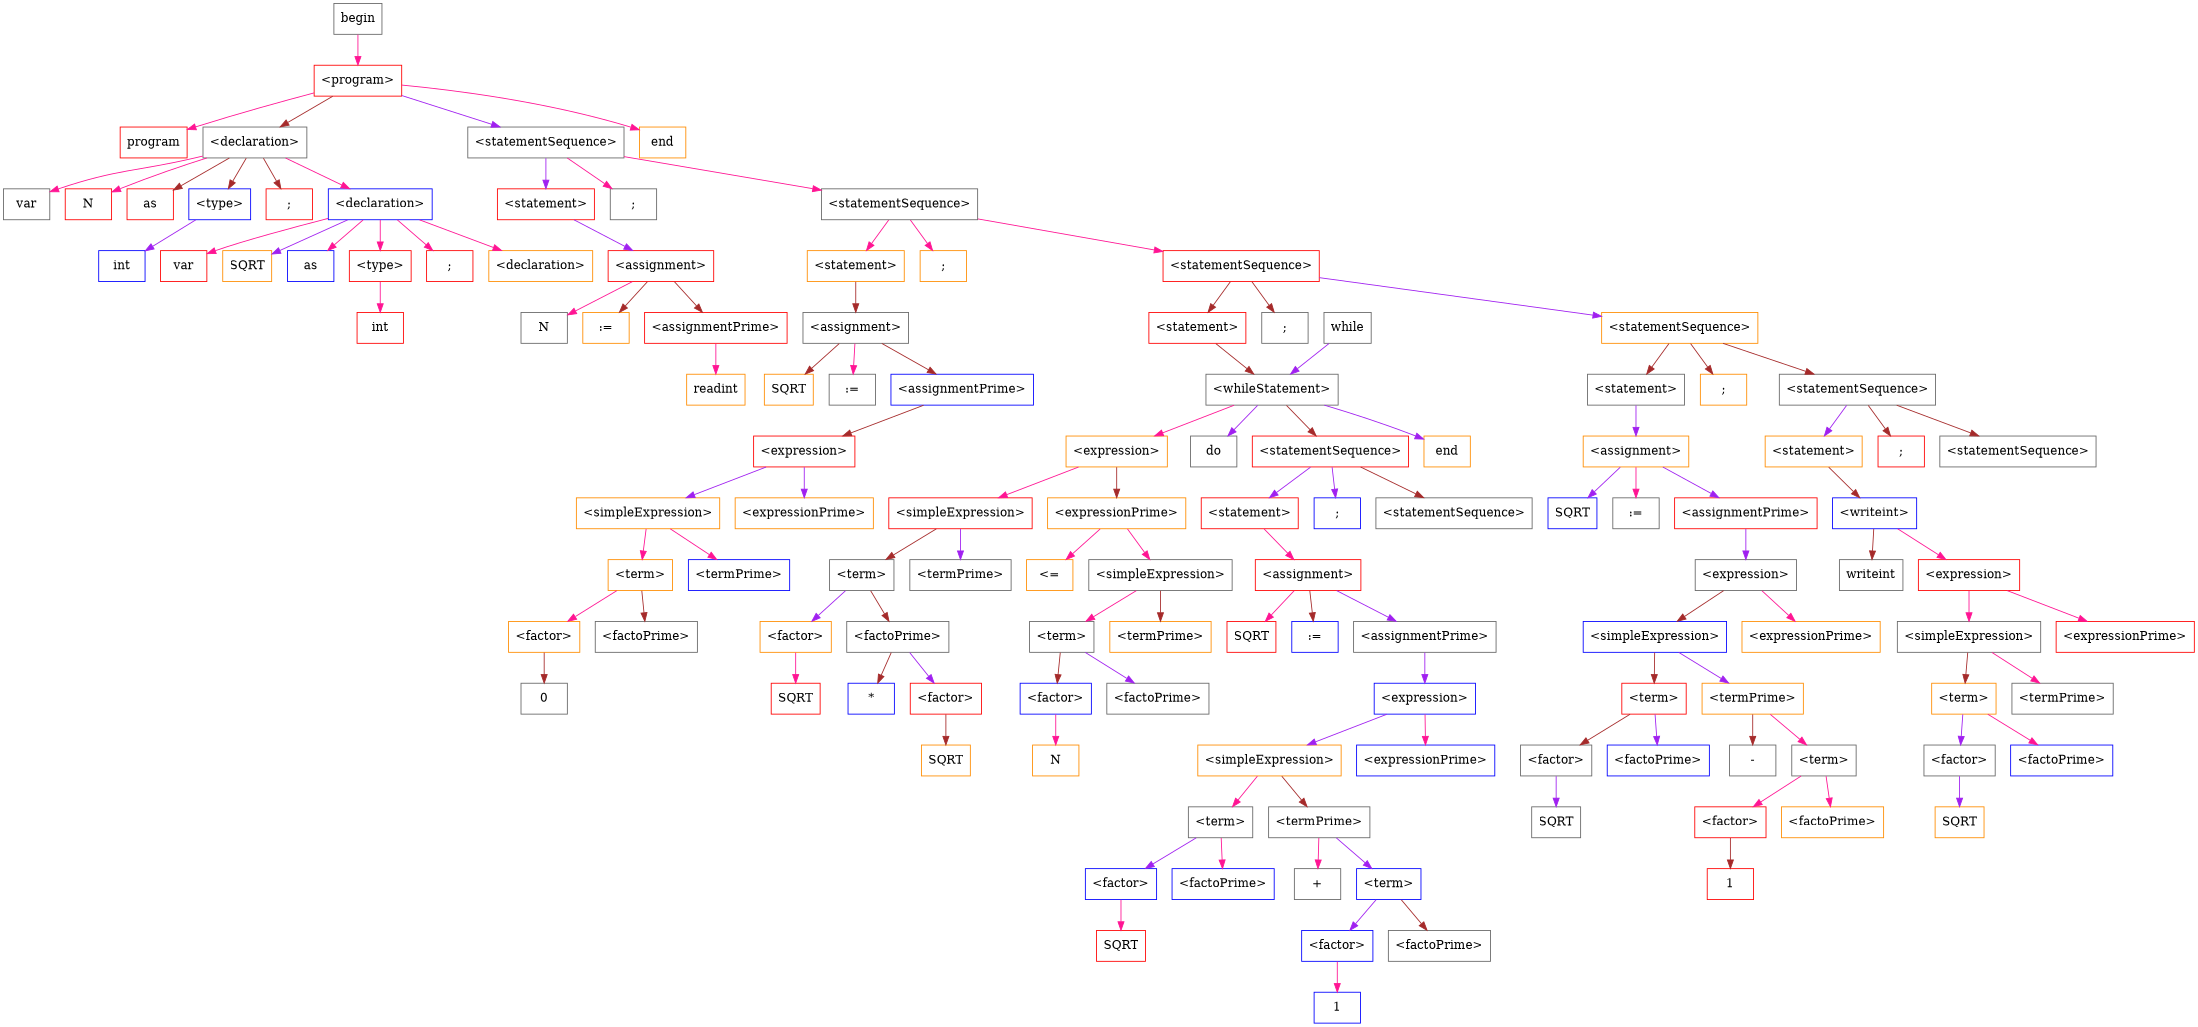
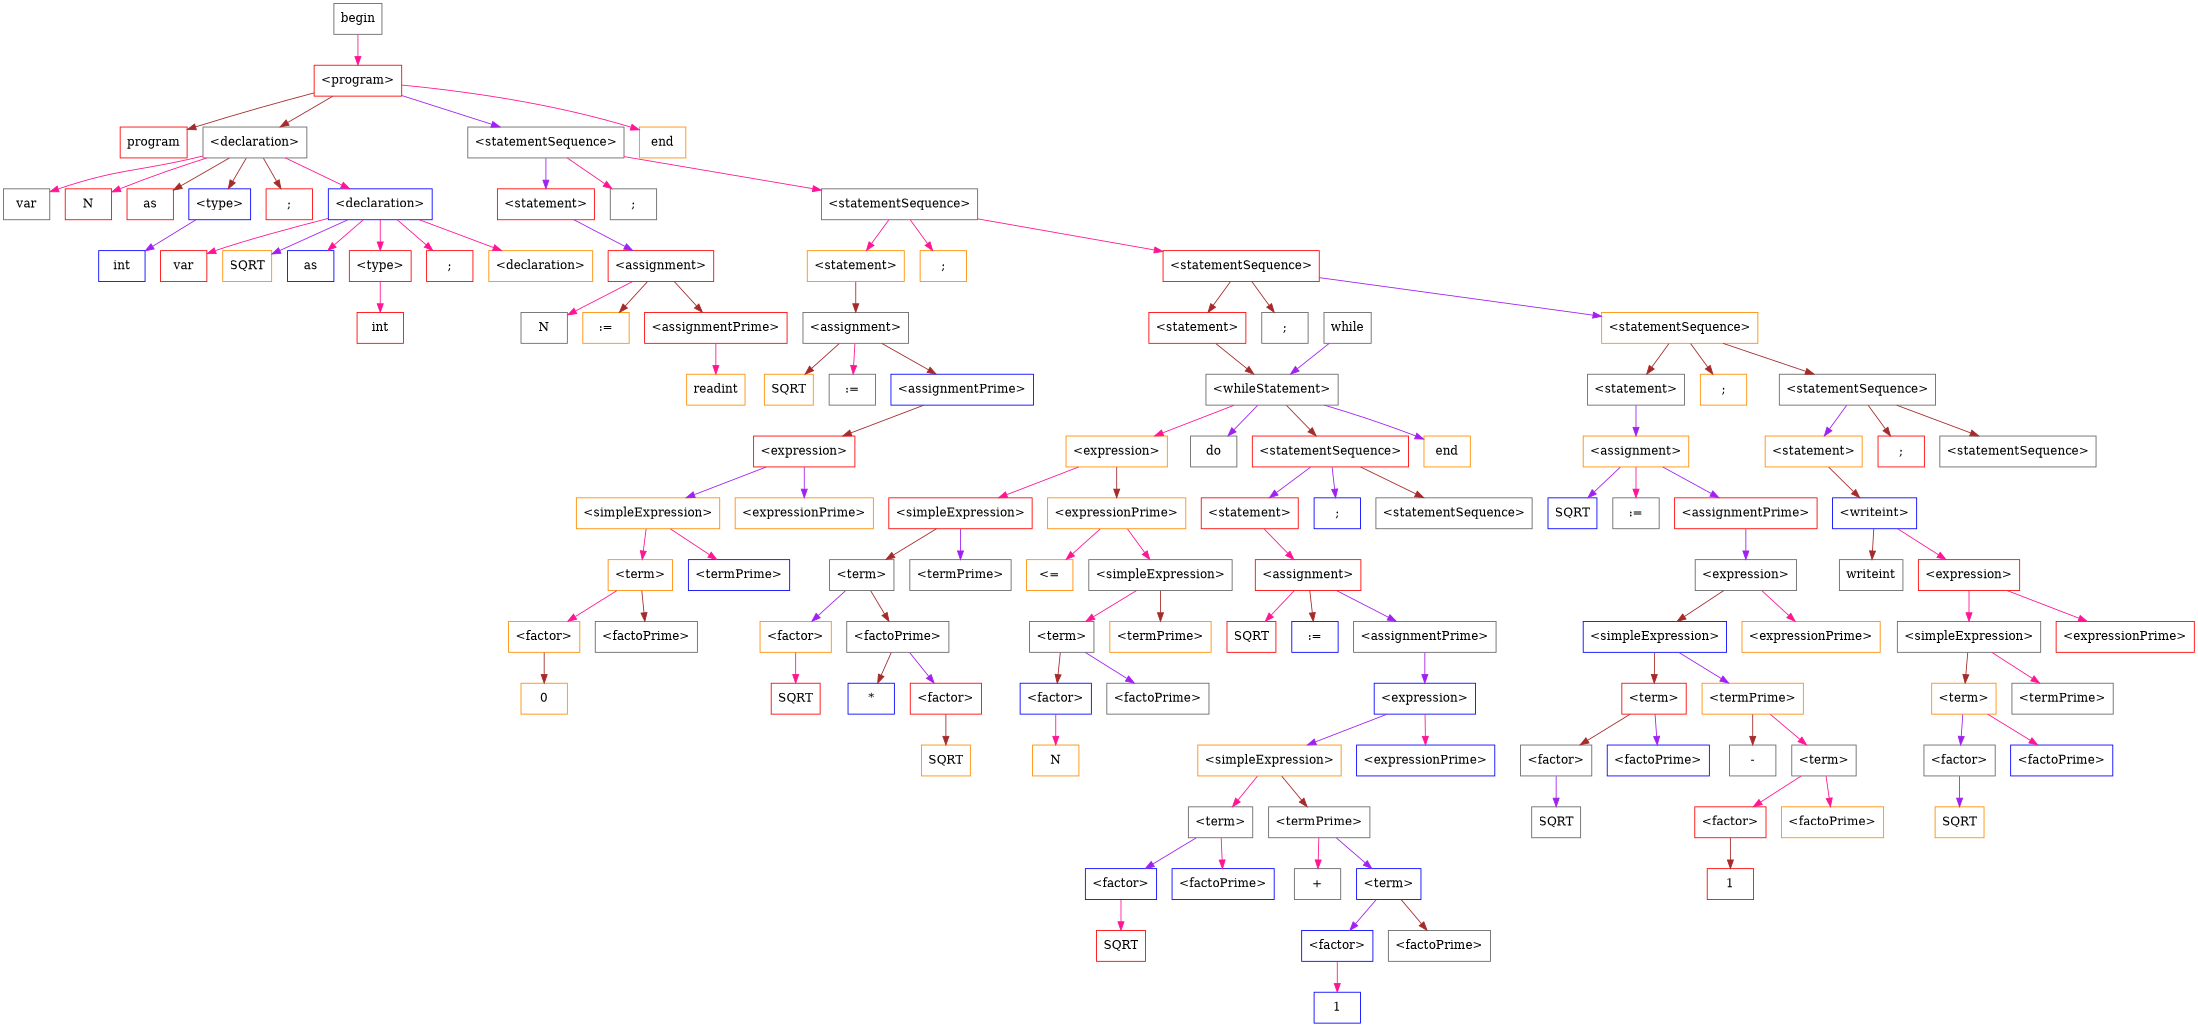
edge "<program>" -> "program": color deeppink -> brown
node "0": color gray40 -> darkorange
